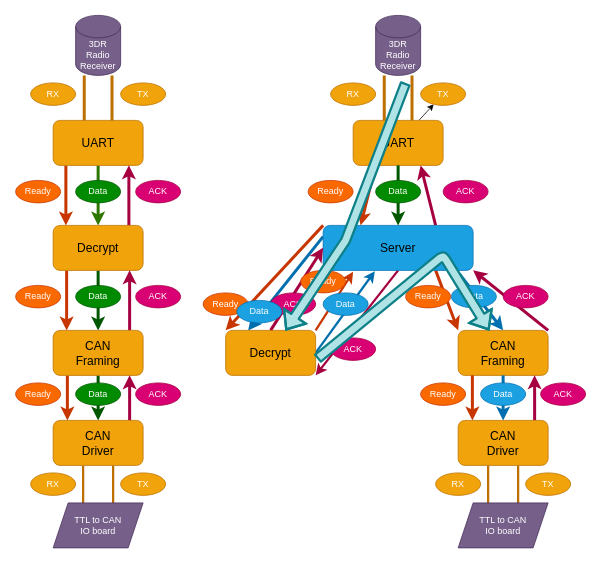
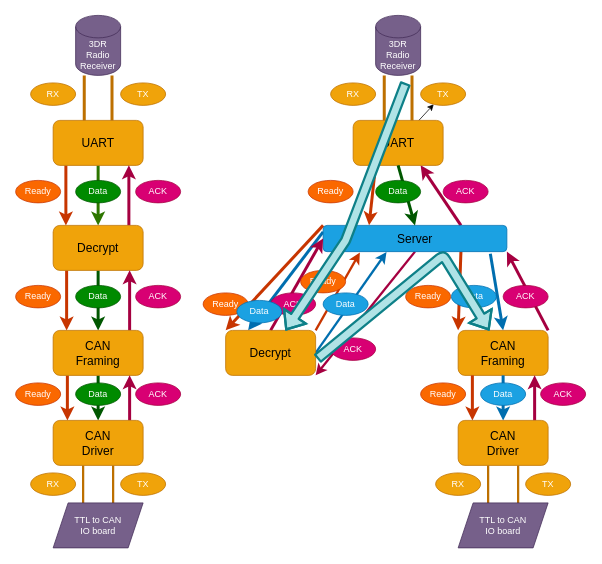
node "Server": size 150x45 -> 184x26
